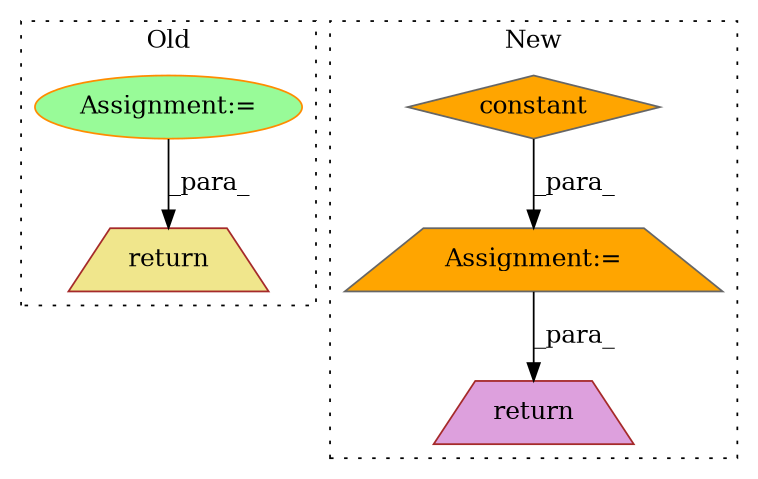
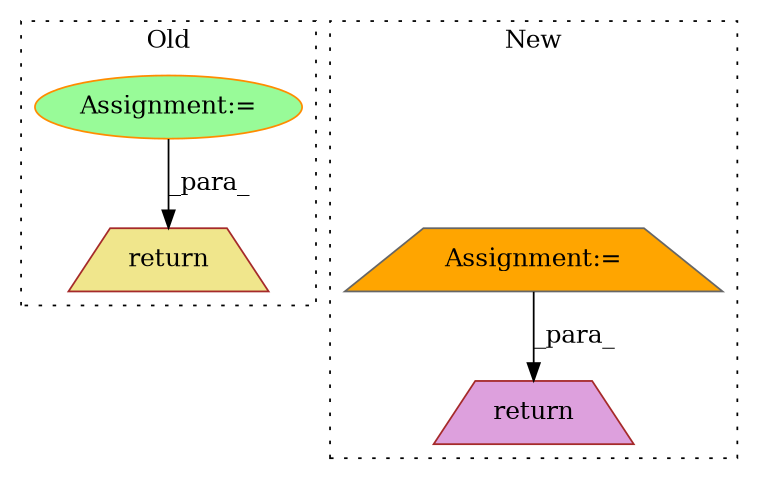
node "constant": removed
